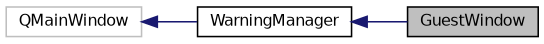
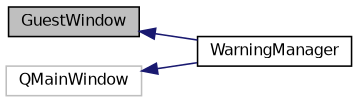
edge "GuestWindow" -> "WarningManager": reversed
